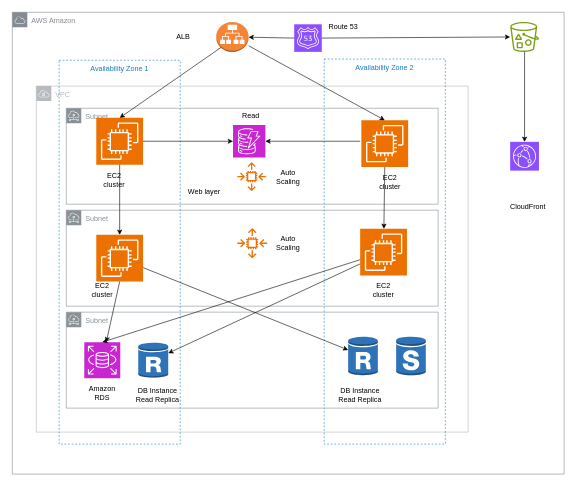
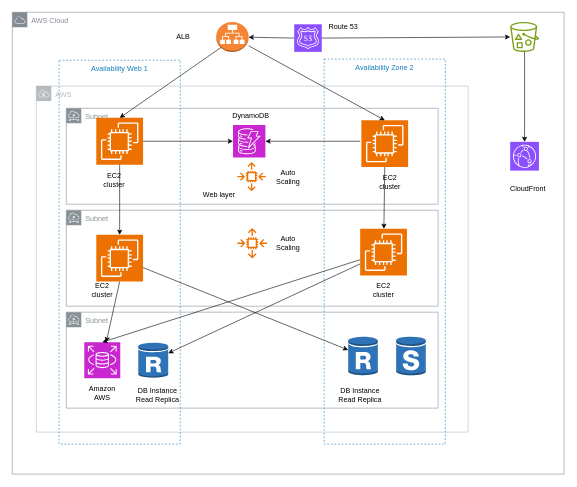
node "AWS Amazon": label "AWS Amazon" -> "AWS Cloud"
node "Availability Zone 1": label "Availability Zone 1" -> "Availability Web 1"
node "VPC": label "VPC" -> "AWS"
node "Read": label "Read" -> "DynamoDB"
node "Web layer": moved (204, 192) -> (219, 195)
node "CloudFront": moved (528, 207) -> (528, 189)
node "Amazon RDS": label "Amazon RDS" -> "Amazon AWS"
